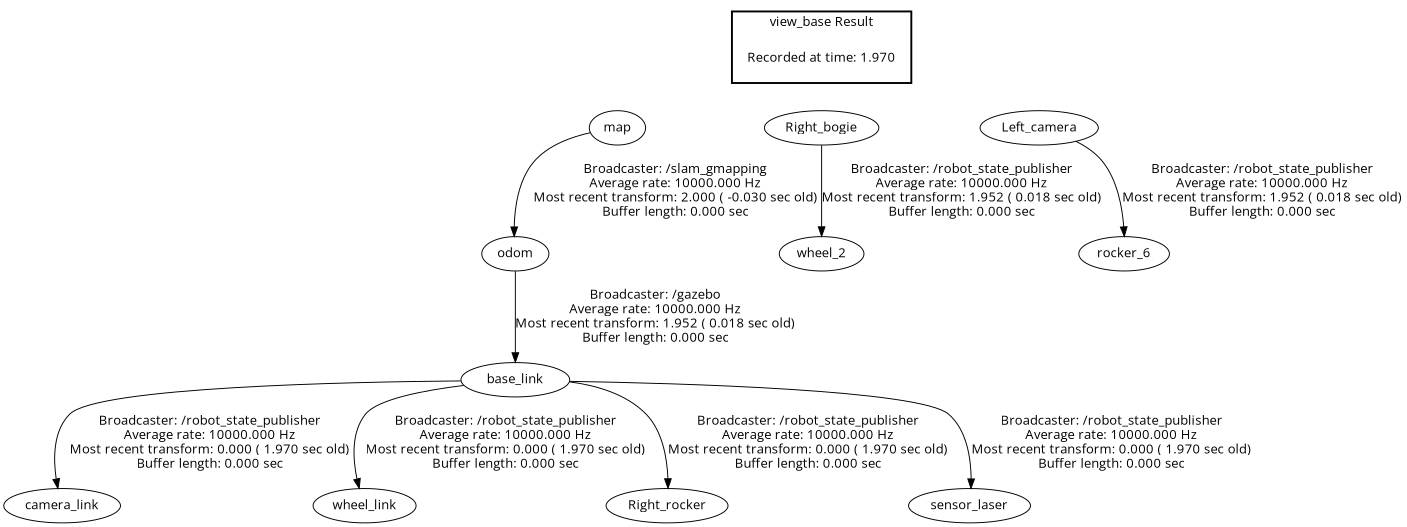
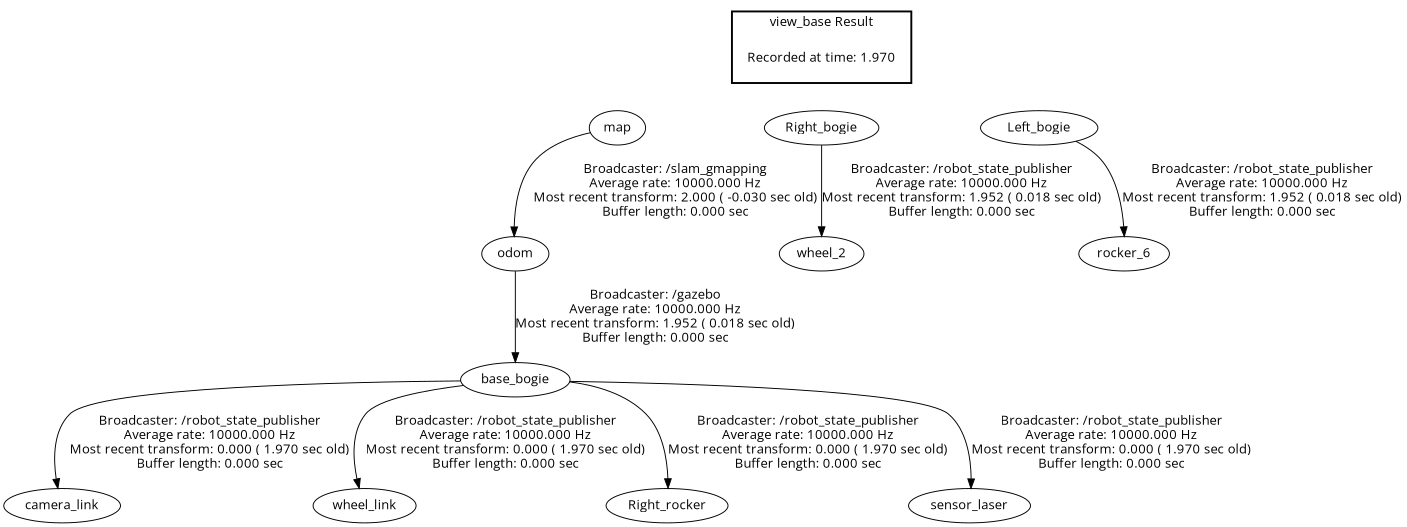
node "Left_camera": label "Left_camera" -> "Left_bogie"
node "base_link": label "base_link" -> "base_bogie"
